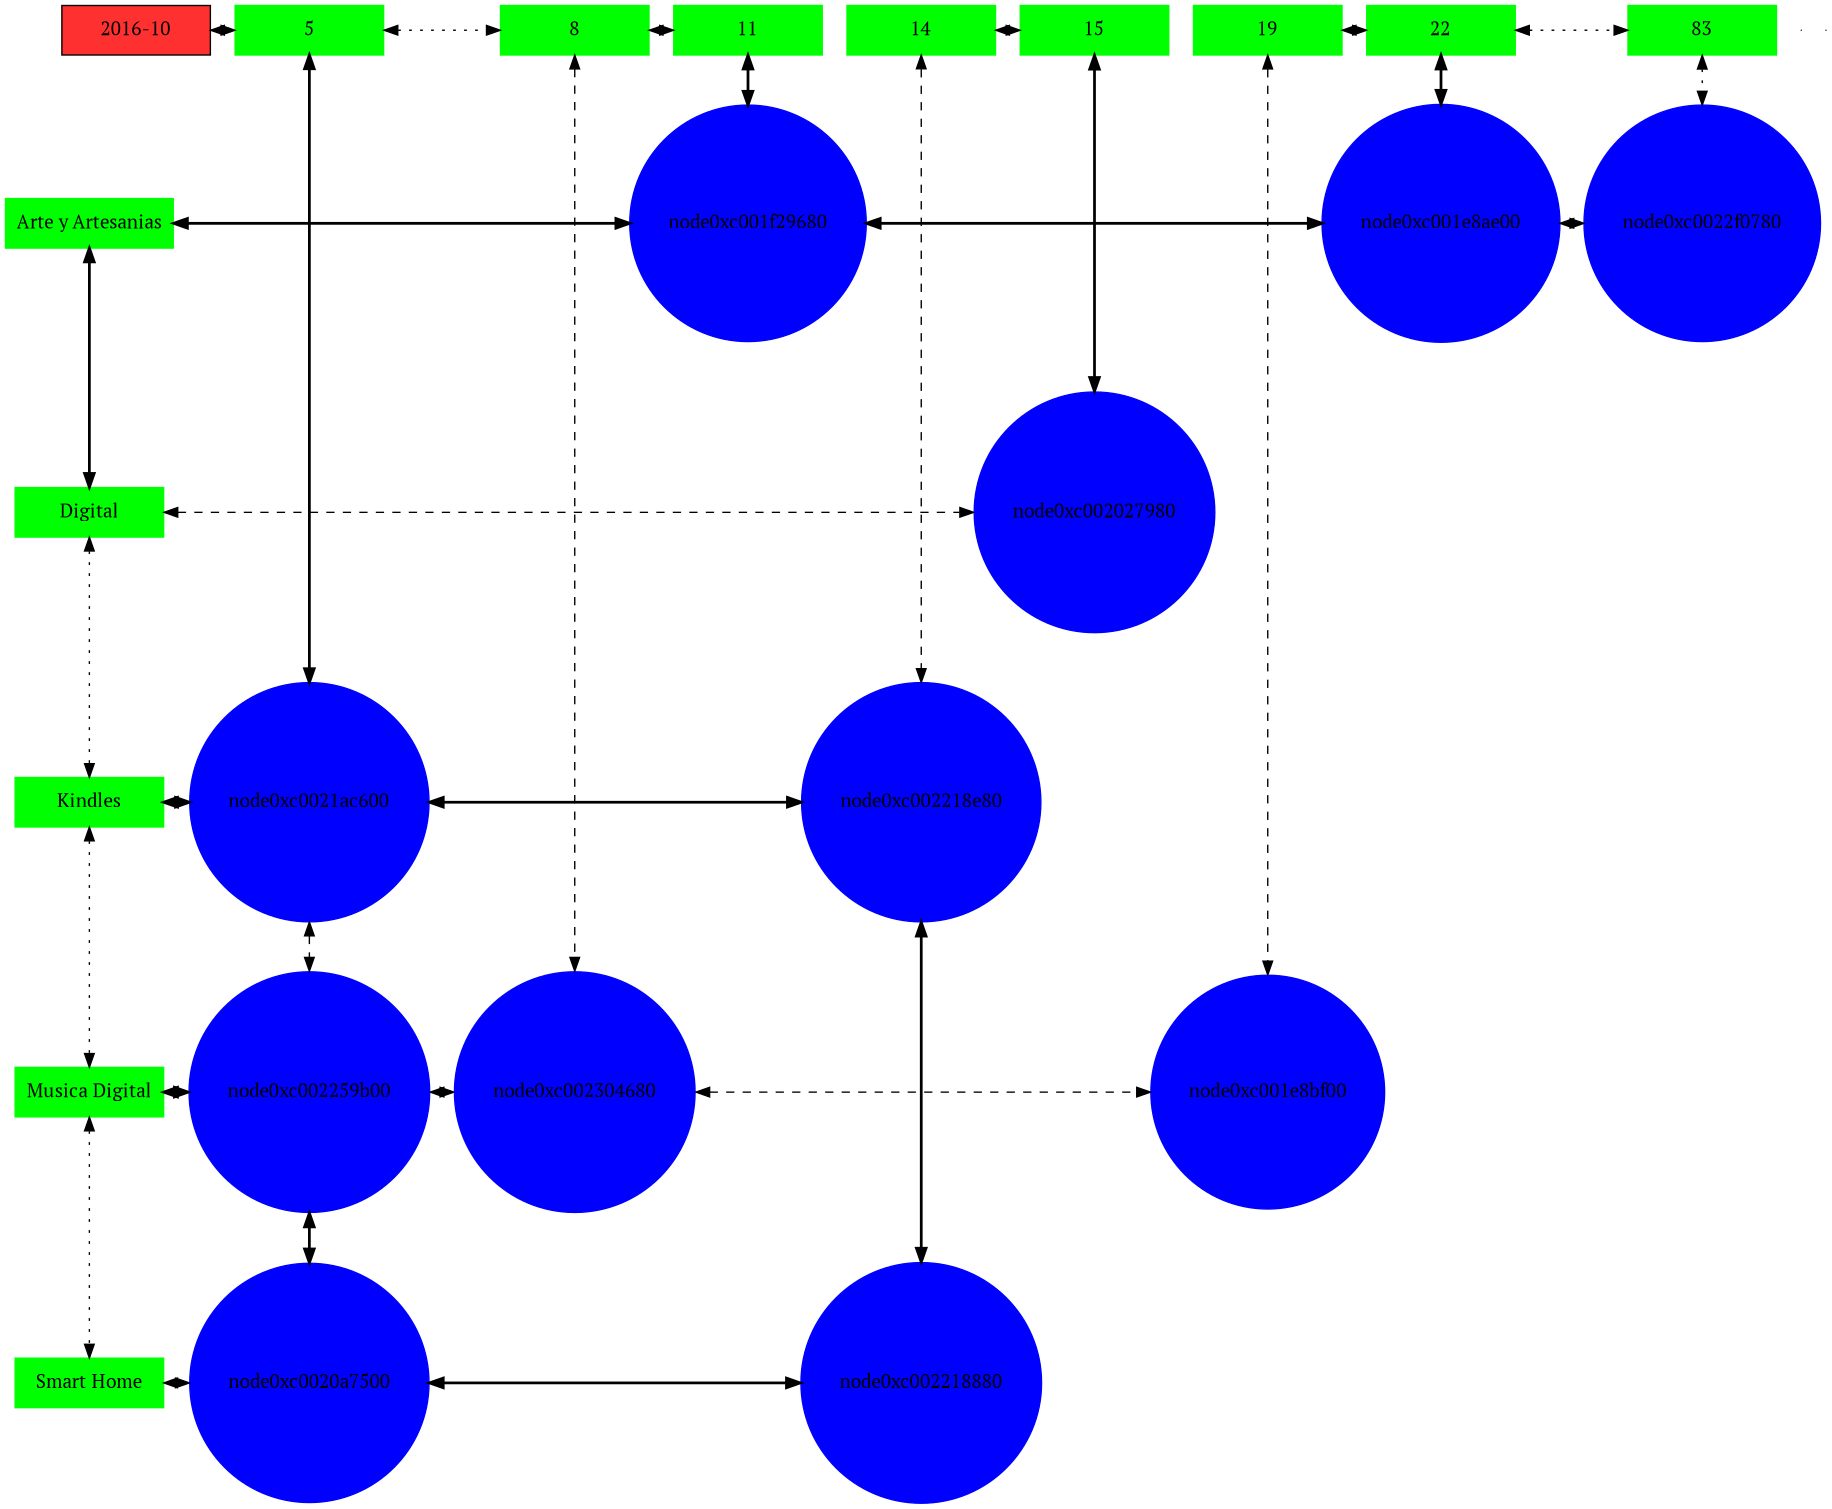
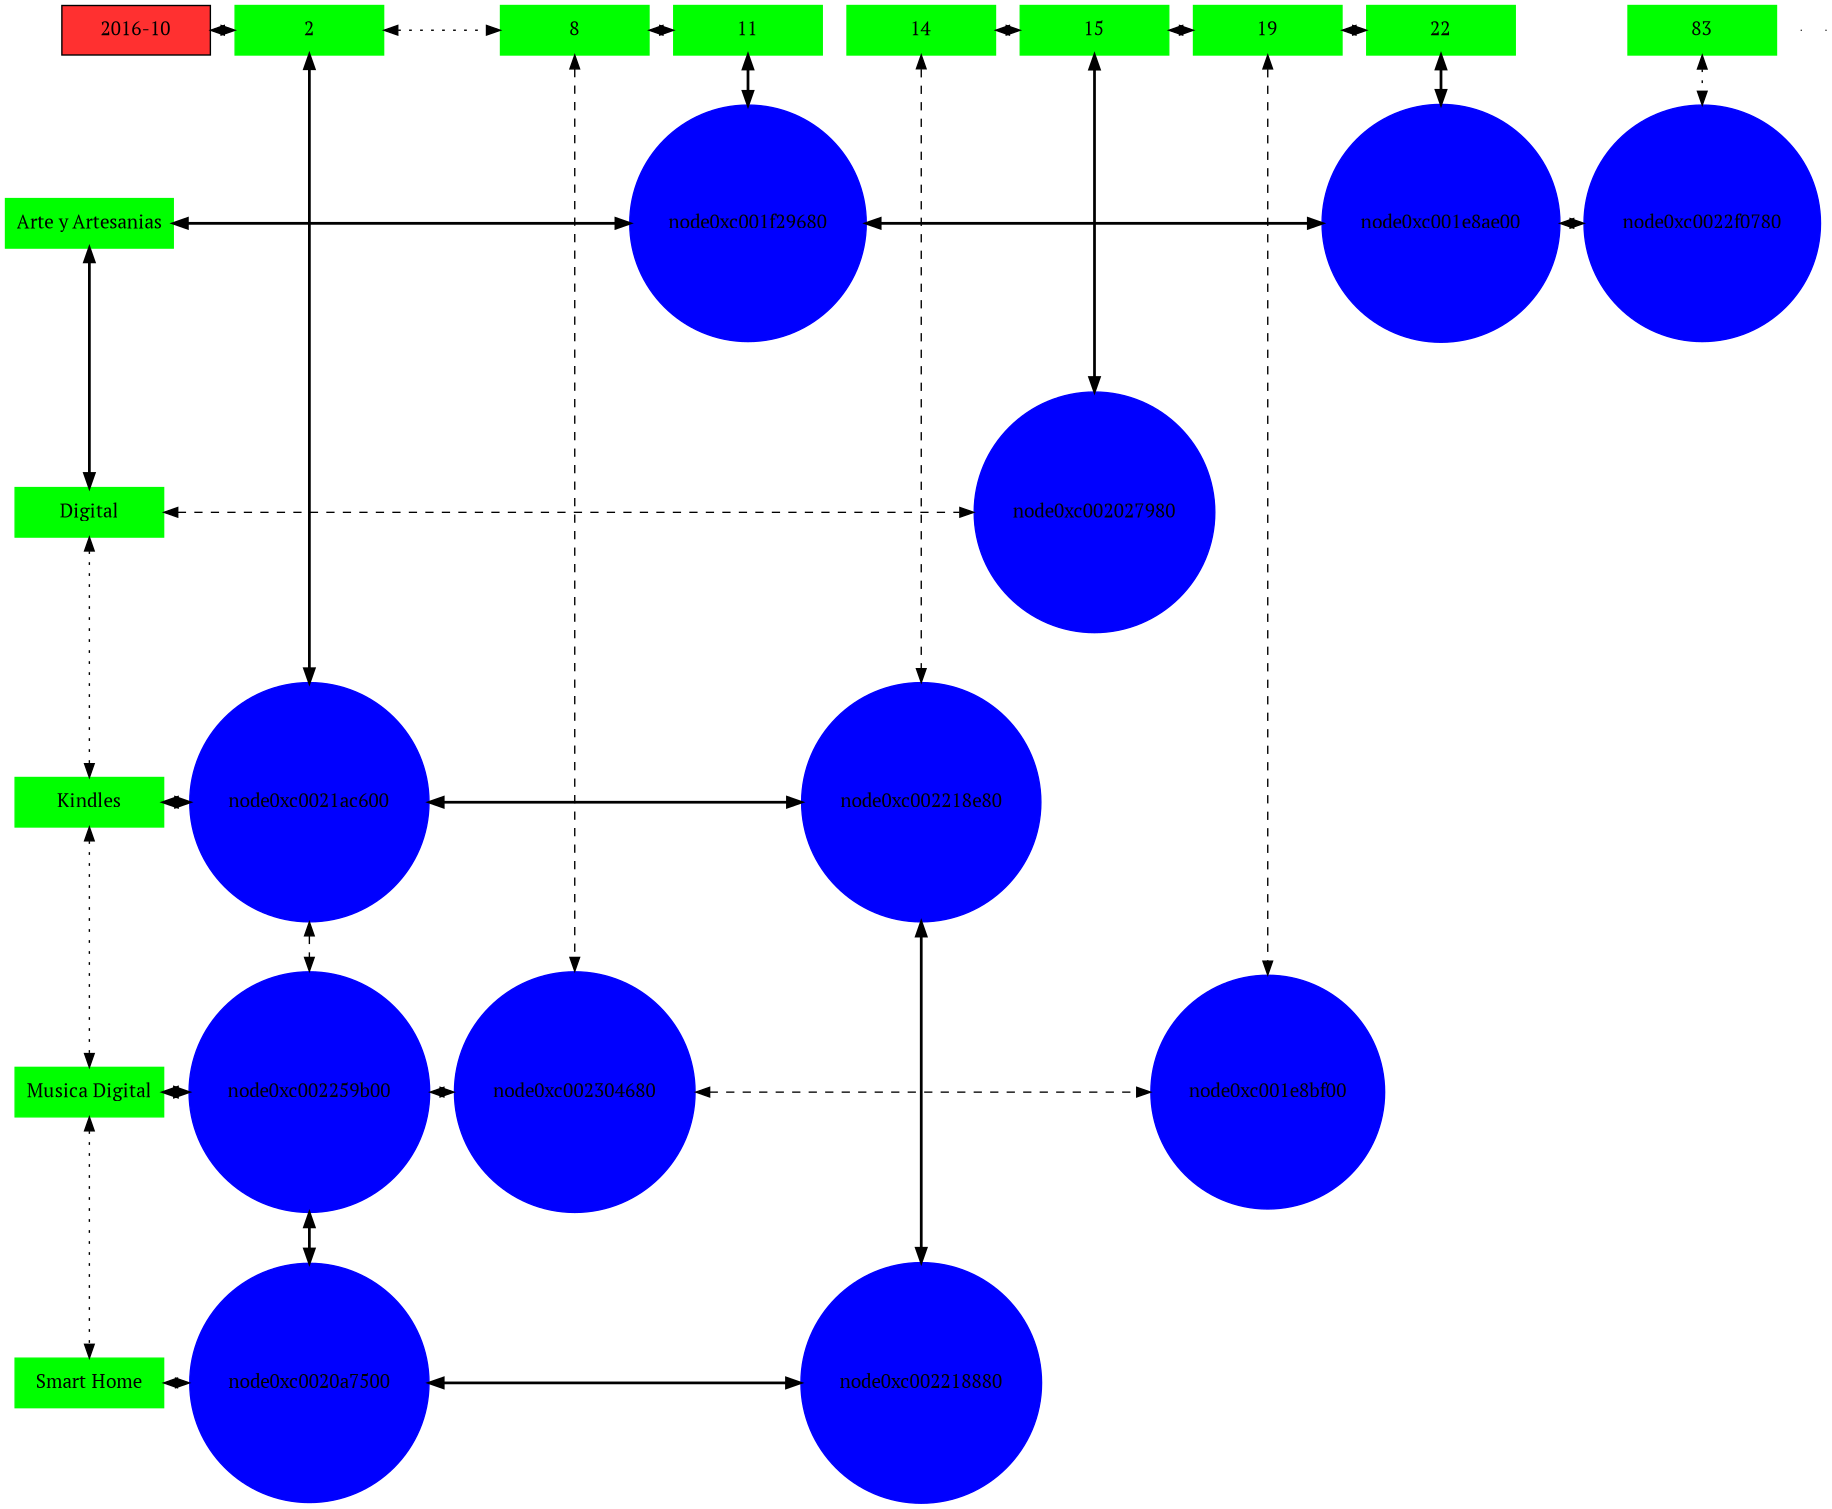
node "5": label "5" -> "2"
edge "15" -- "19": added
edge "22" -- "83": removed
